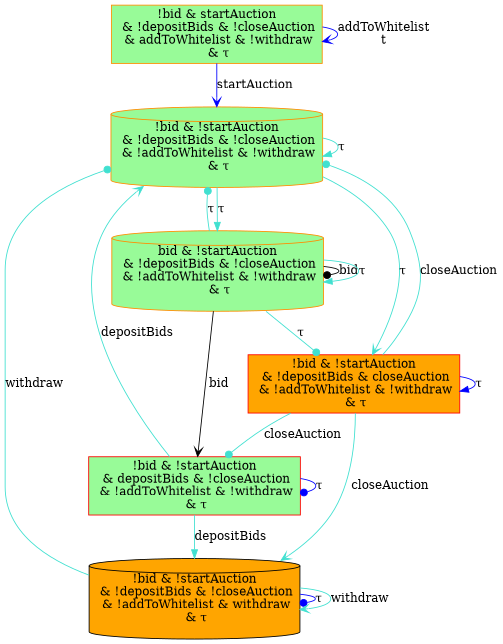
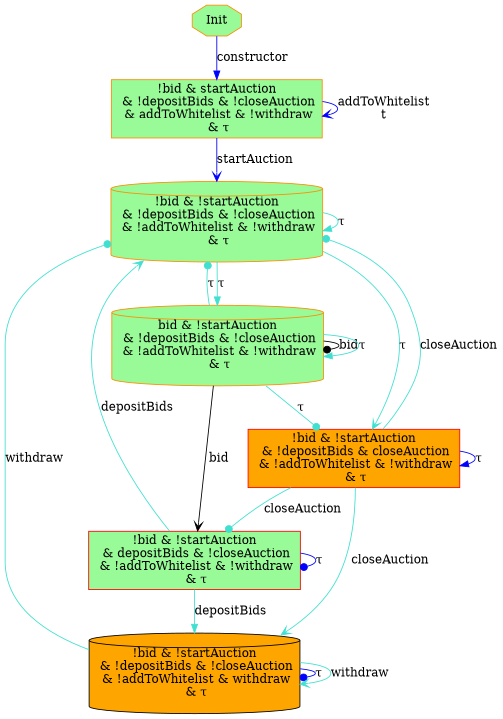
node "Init": added
